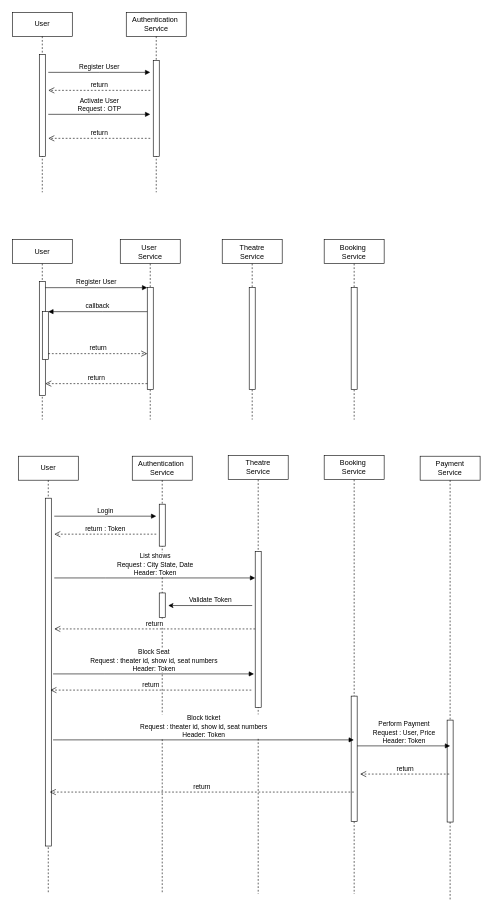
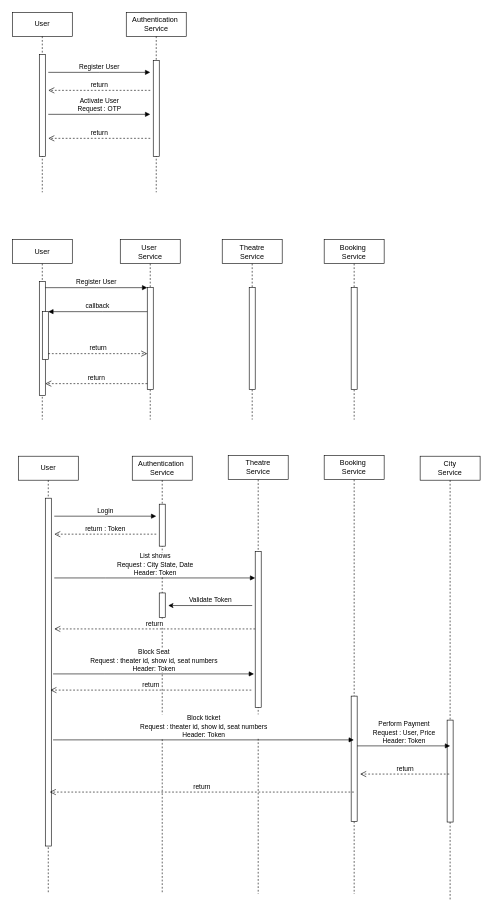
node "Payment Service": label "Payment Service" -> "City Service"
